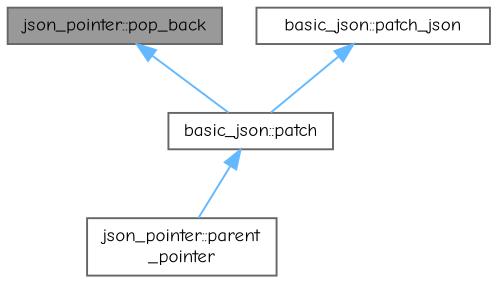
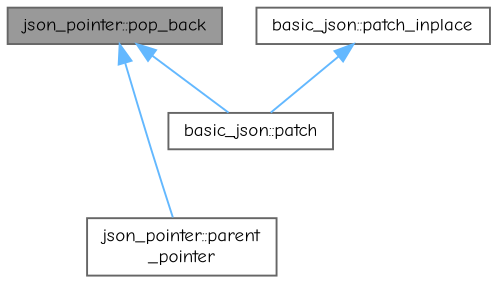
node "basic_json::patch_json": label "basic_json::patch_json" -> "basic_json::patch_inplace"
edge "json_pointer::parent _pointer" -> "basic_json::patch": now "json_pointer::parent _pointer" -> "json_pointer::pop_back"
